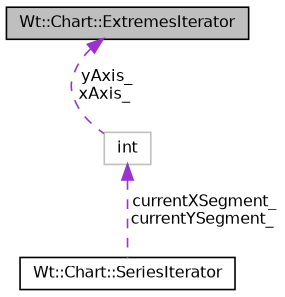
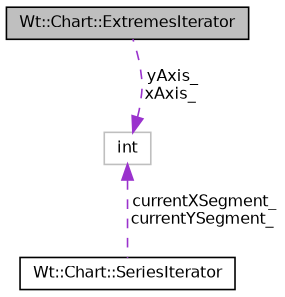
edge "int" -> "Wt::Chart::ExtremesIterator": reversed
